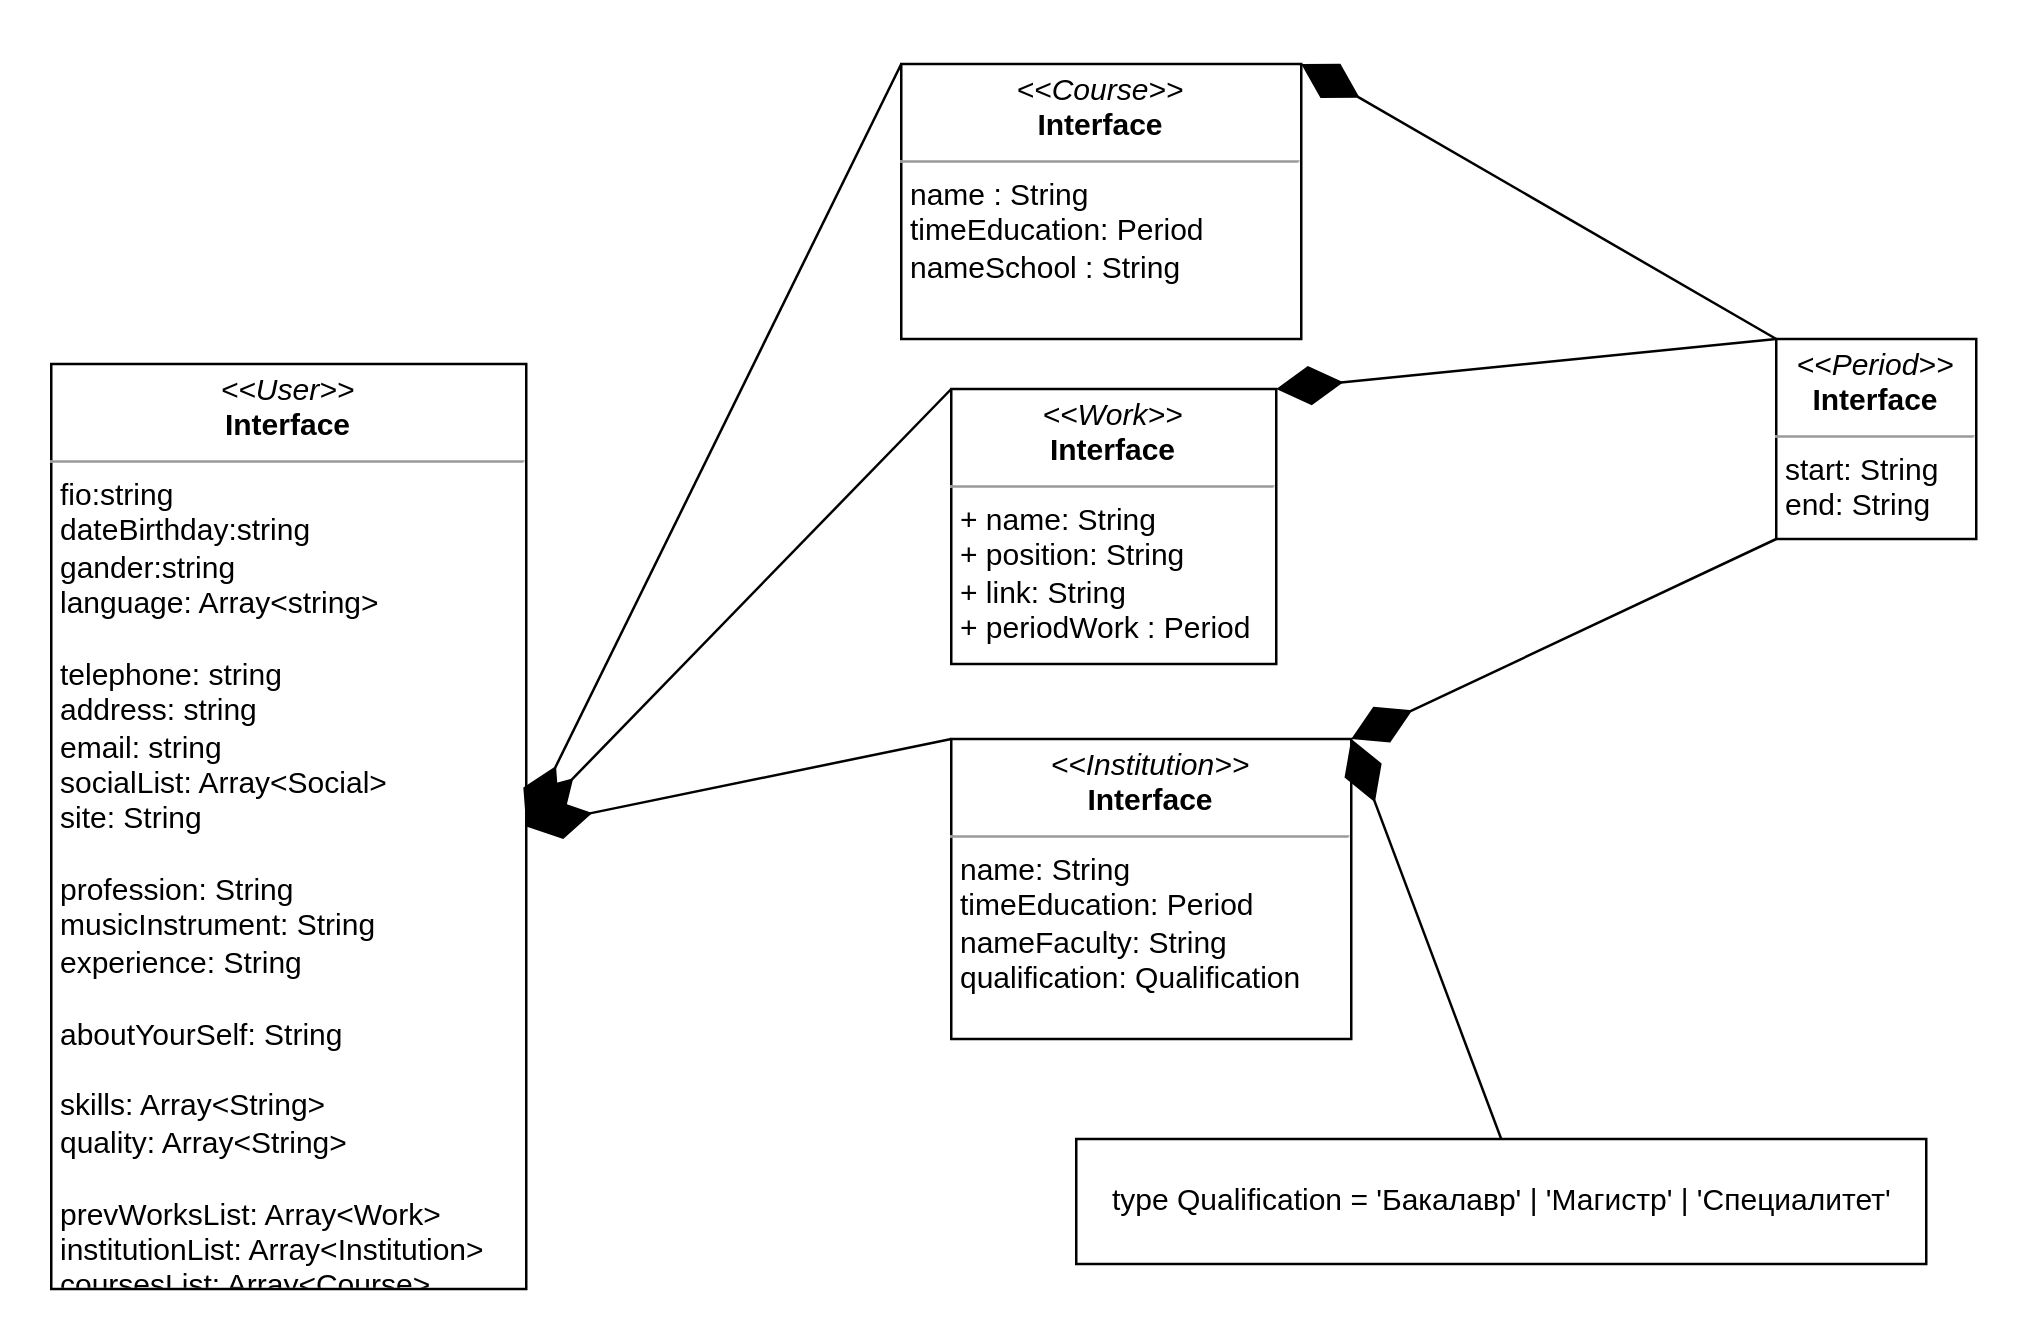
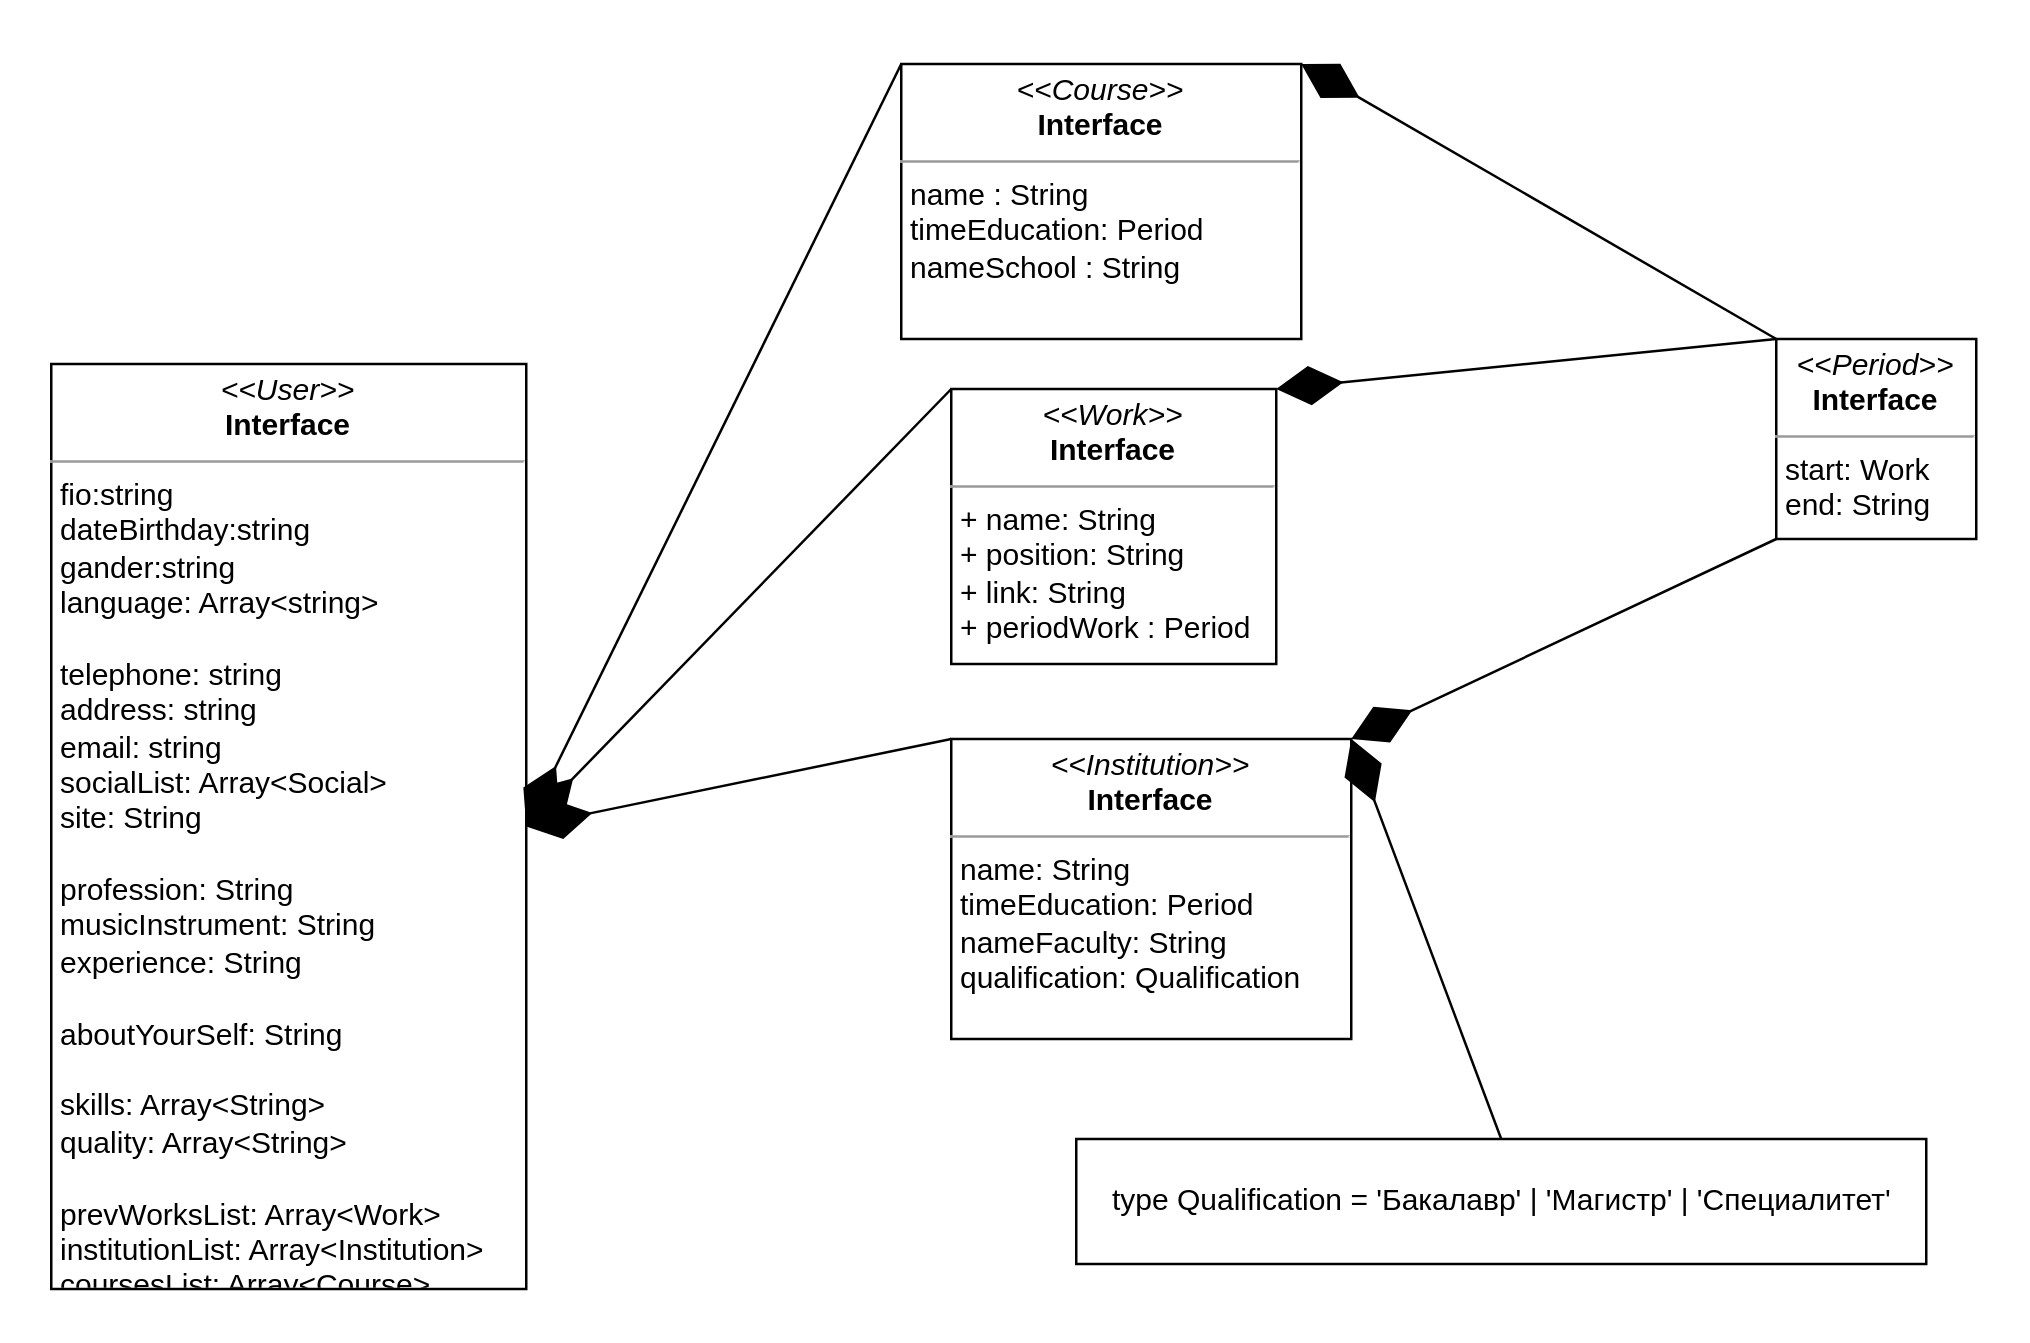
node "<<Period>> Interface start: String end: String": label "<<Period>> Interface start: String end: String" -> "<<Period>> Interface start: Work end: String"
